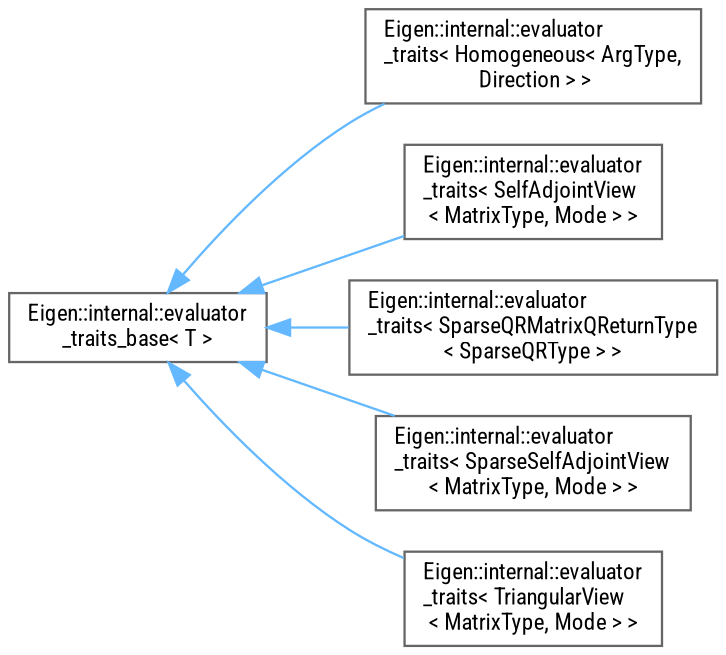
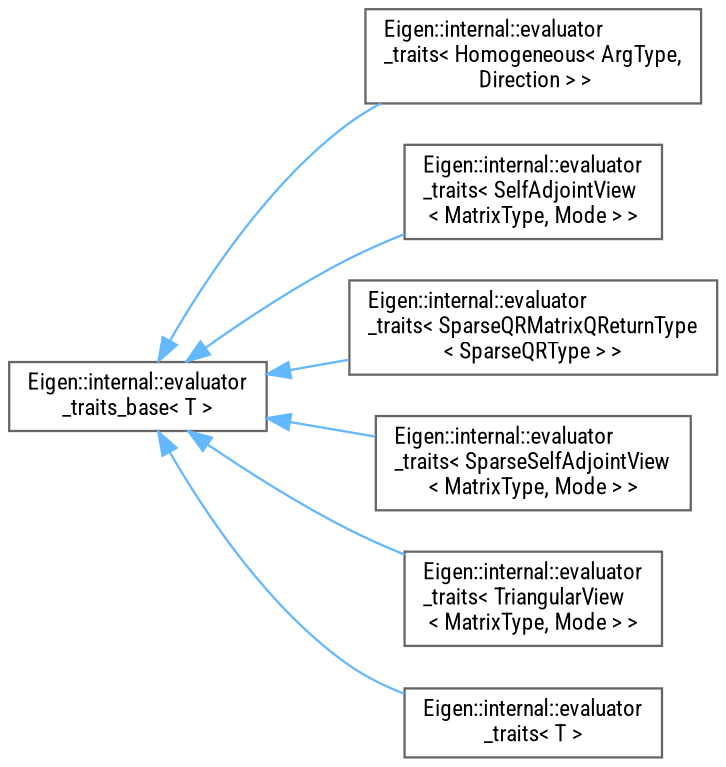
node "Eigen::internal::evaluator _traits< T >": added
